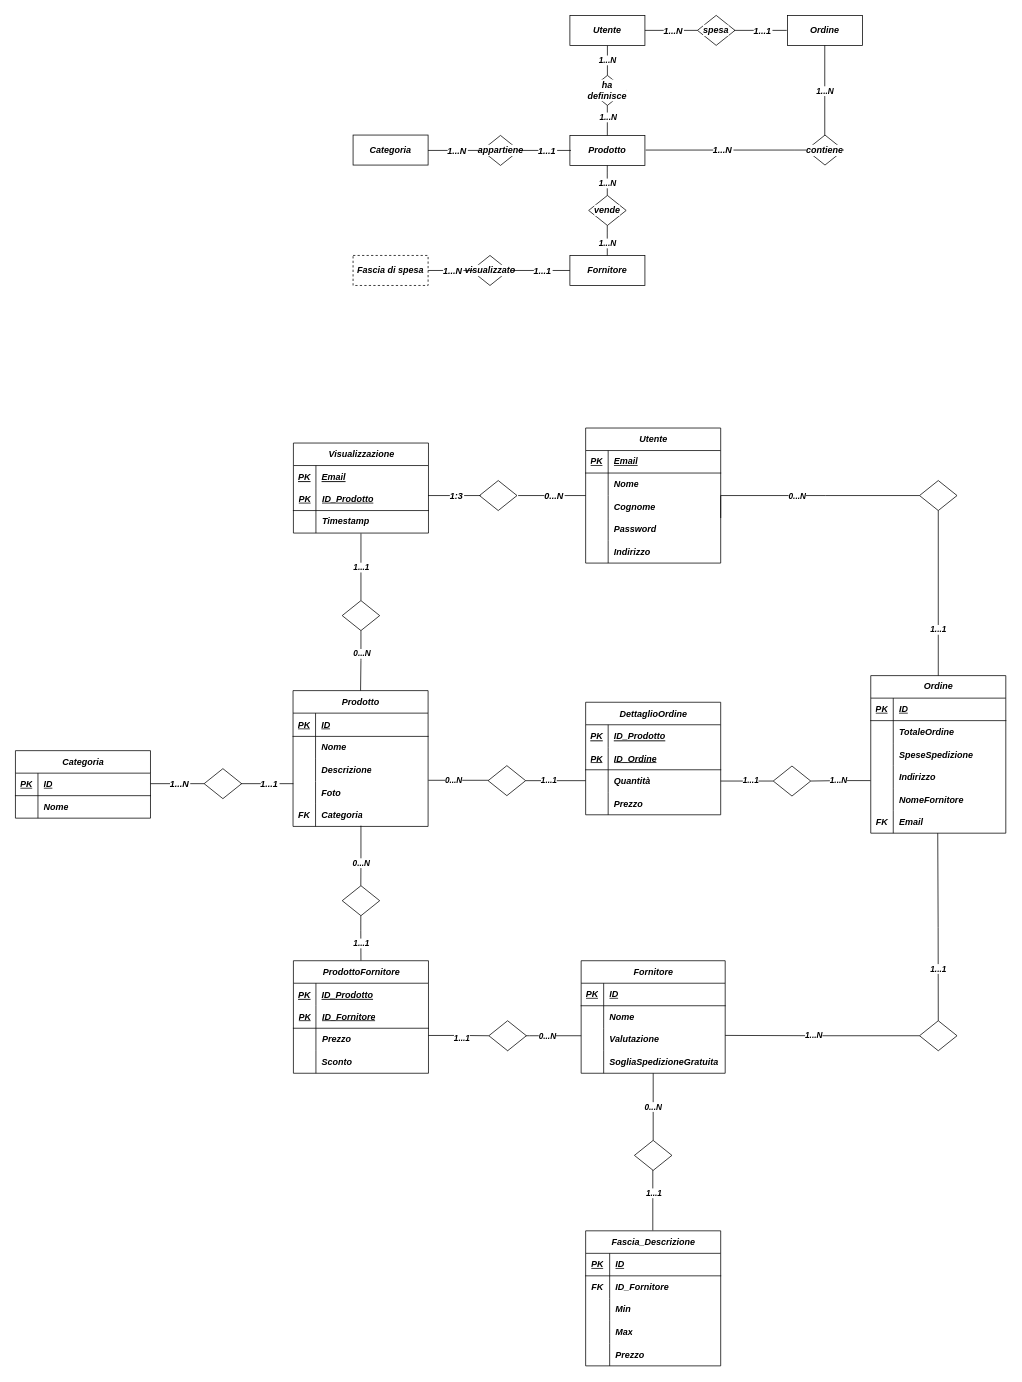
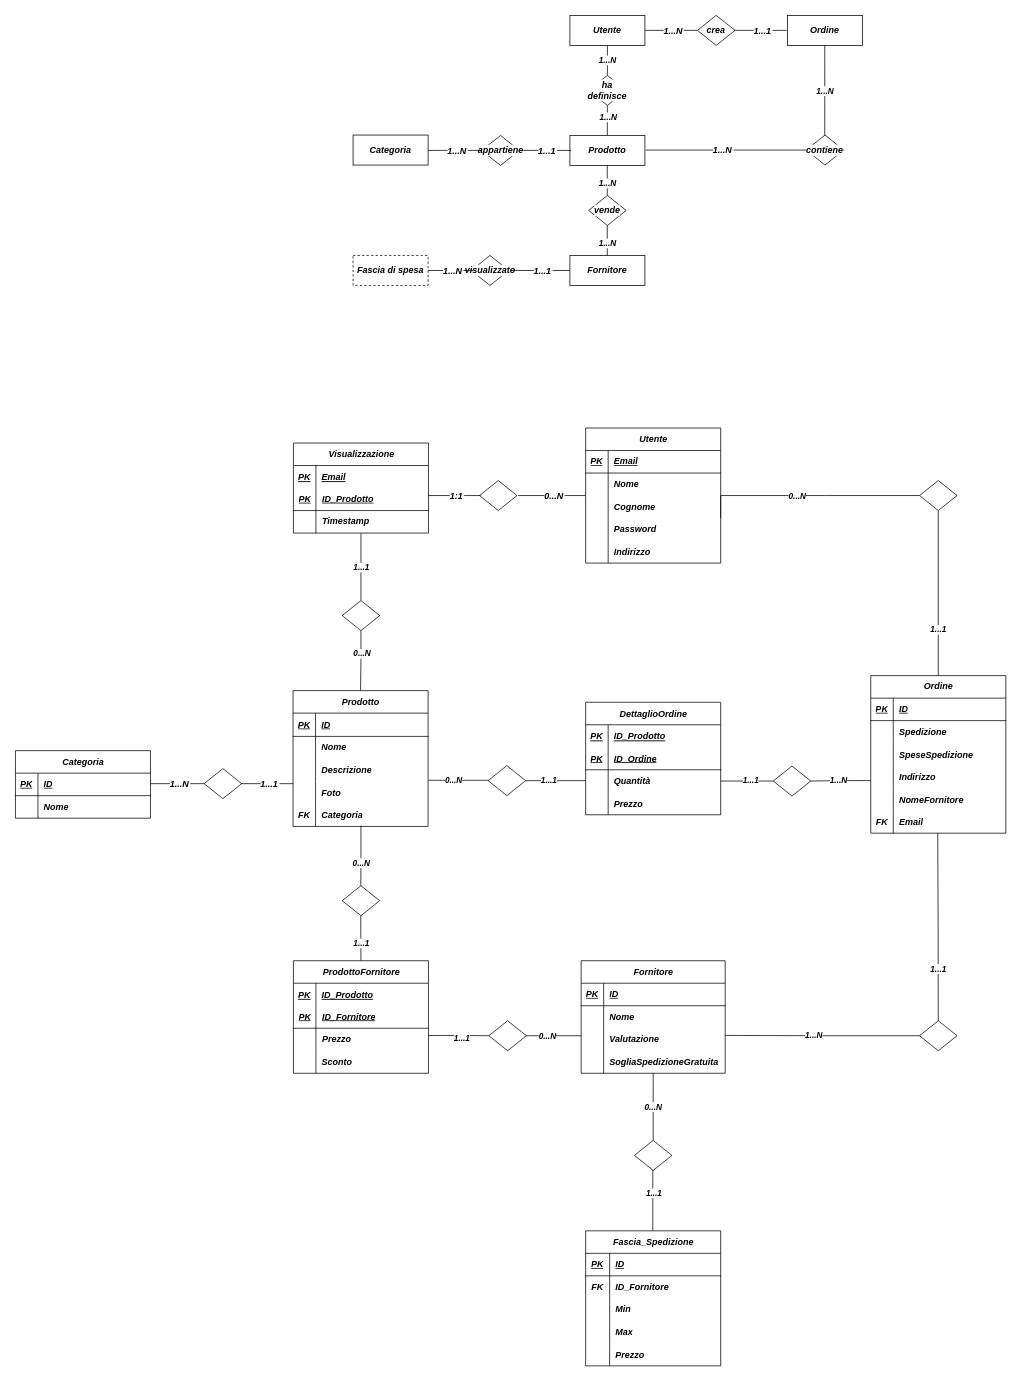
node "spesa": label "spesa" -> "crea"
node "1:3": label "1:3" -> "1:1"
node "TotaleOrdine": label "TotaleOrdine" -> "Spedizione"
node "Fascia_Descrizione": label "Fascia_Descrizione" -> "Fascia_Spedizione"
